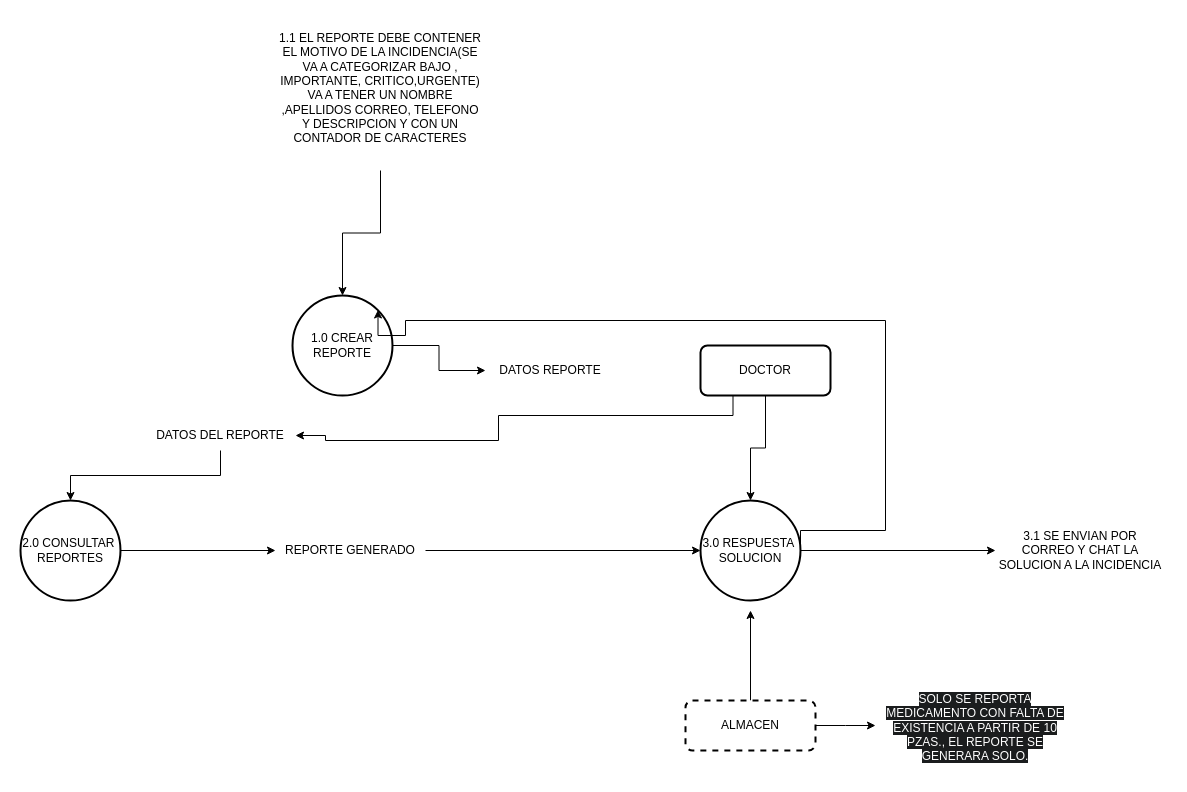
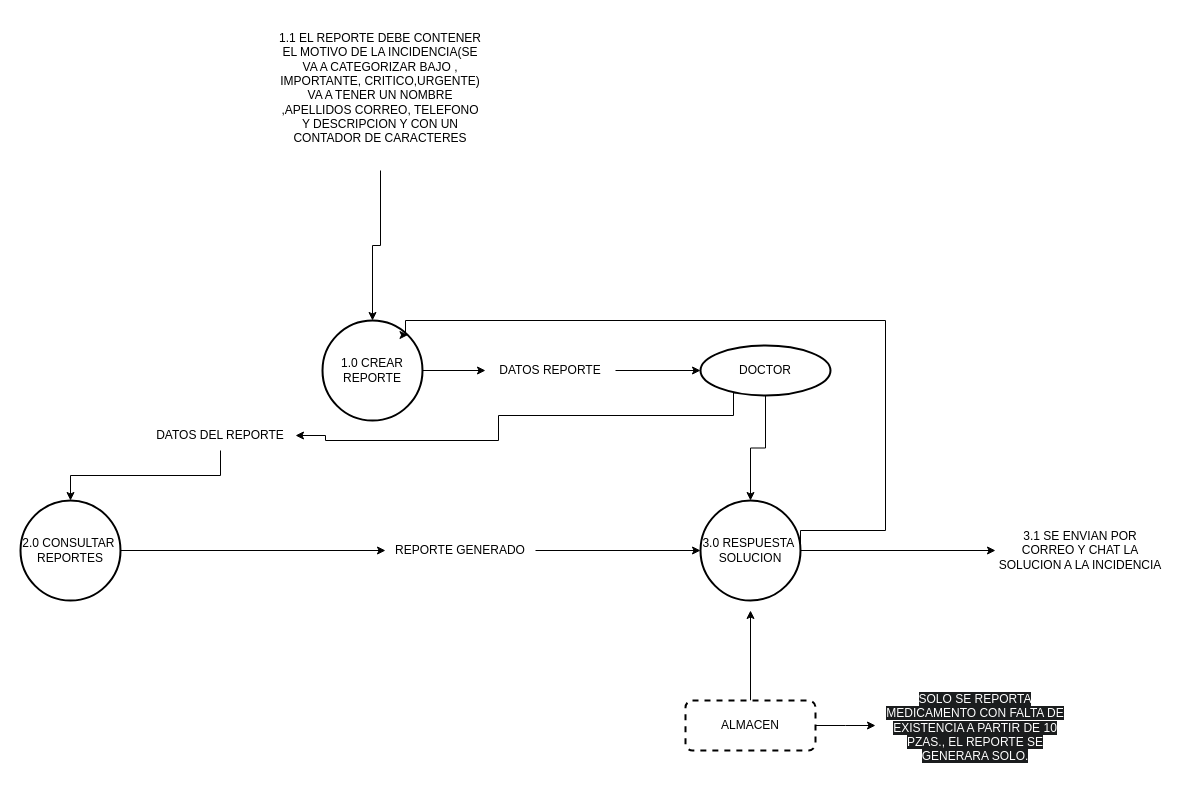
node "1.0 CREAR REPORTE": moved (343, 346) -> (373, 371)
edge "DATOS REPORTE" -> "DOCTOR": added
node "DOCTOR": shape rounded rectangle -> ellipse
node "REPORTE GENERADO": moved (351, 551) -> (461, 551)
